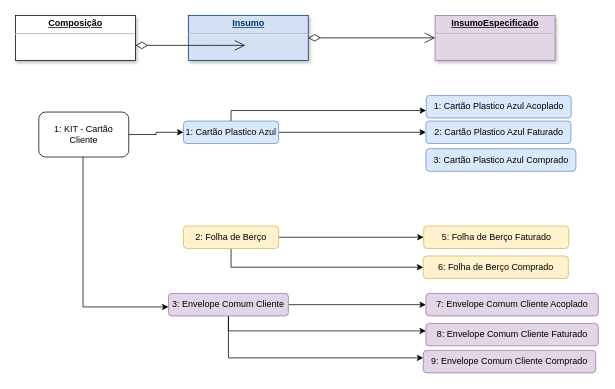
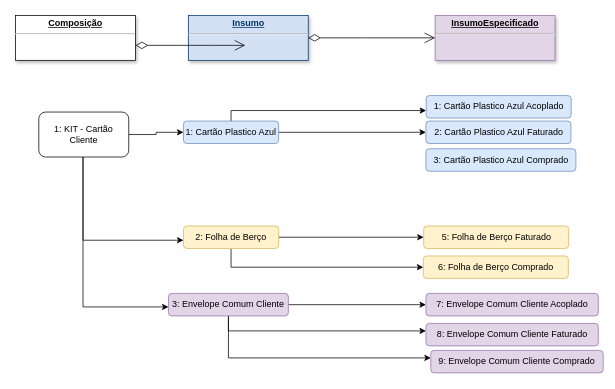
edge "1: KIT - Cartão Cliente" -> "2: Folha de Berço": added
node "9: Envelope Comum Cliente Comprado": moved (510, 362) -> (517, 362)
